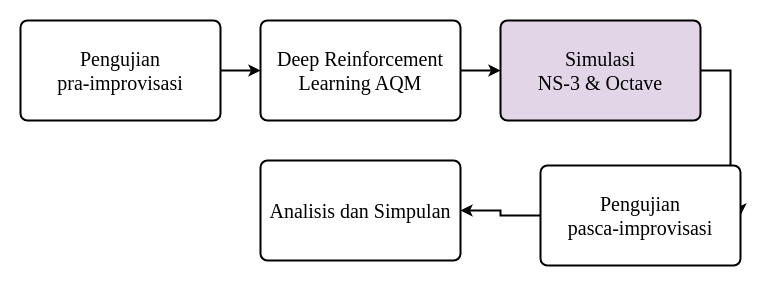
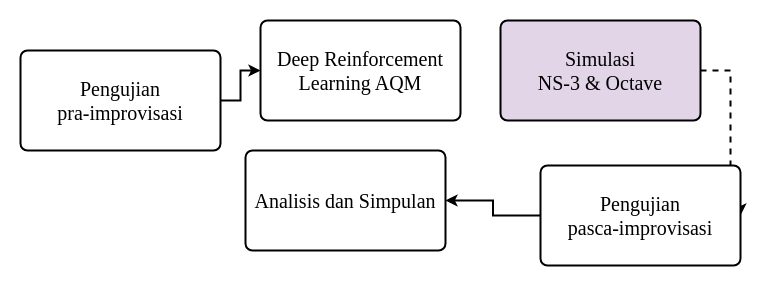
node "Pengujian pra-improvisasi": moved (121, 71) -> (121, 101)
edge "Deep Reinforcement Learning AQM" -> "Simulasi NS-3 & Octave": removed
edge "Simulasi NS-3 & Octave" -> "Pengujian pasca-improvisasi": style solid -> dashed
node "Analisis dan Simpulan": moved (361, 211) -> (346, 201)
